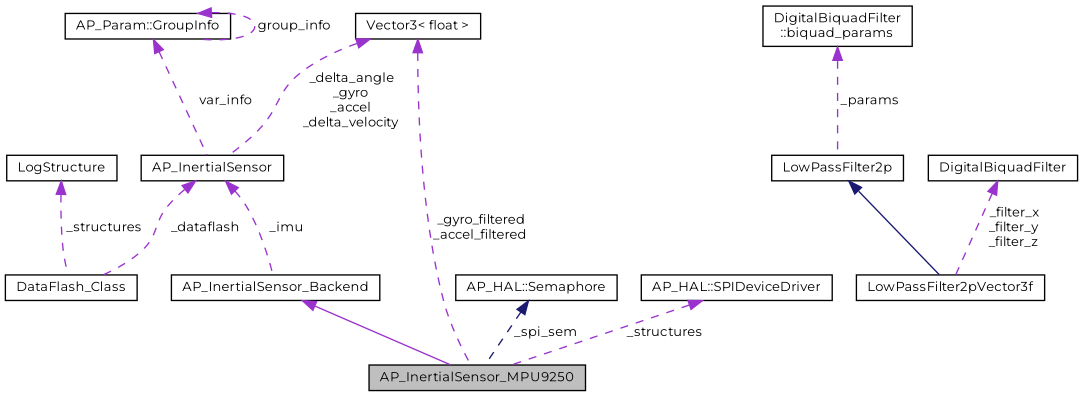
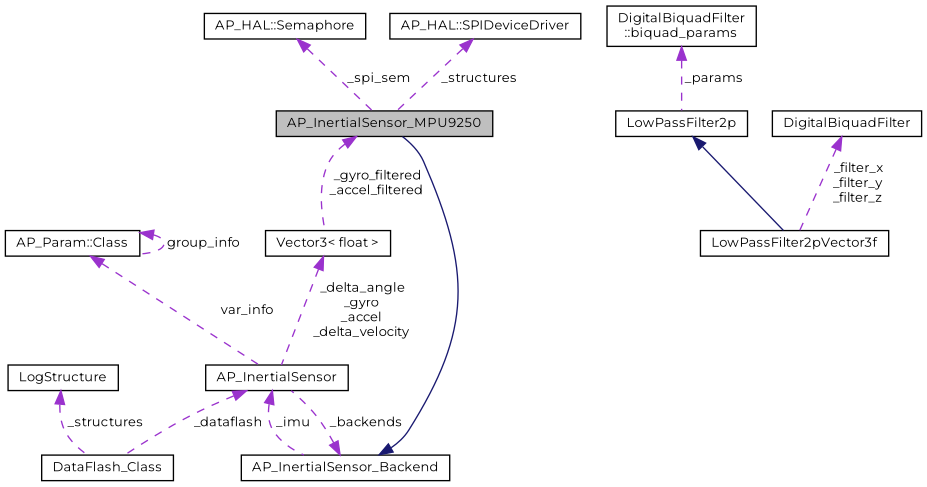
node "AP_Param::GroupInfo": label "AP_Param::GroupInfo" -> "AP_Param::Class"
edge "AP_InertialSensor_MPU9250" -> "Vector3< float >": reversed
edge "AP_InertialSensor_MPU9250" -> "AP_InertialSensor_Backend": color darkorchid3 -> midnightblue
edge "AP_InertialSensor_MPU9250" -> "AP_HAL::Semaphore": color midnightblue -> darkorchid3
edge "AP_InertialSensor" -> "AP_InertialSensor_Backend": added, label "_backends"
